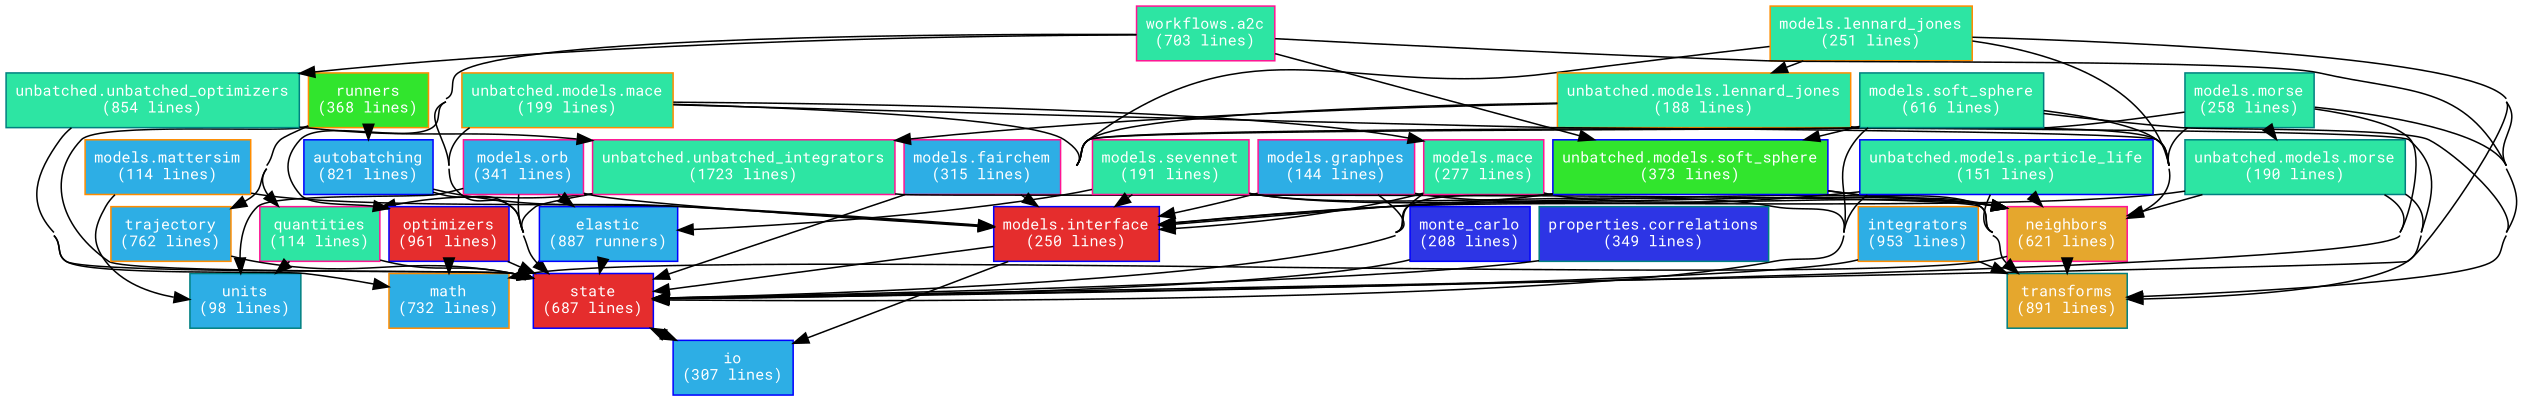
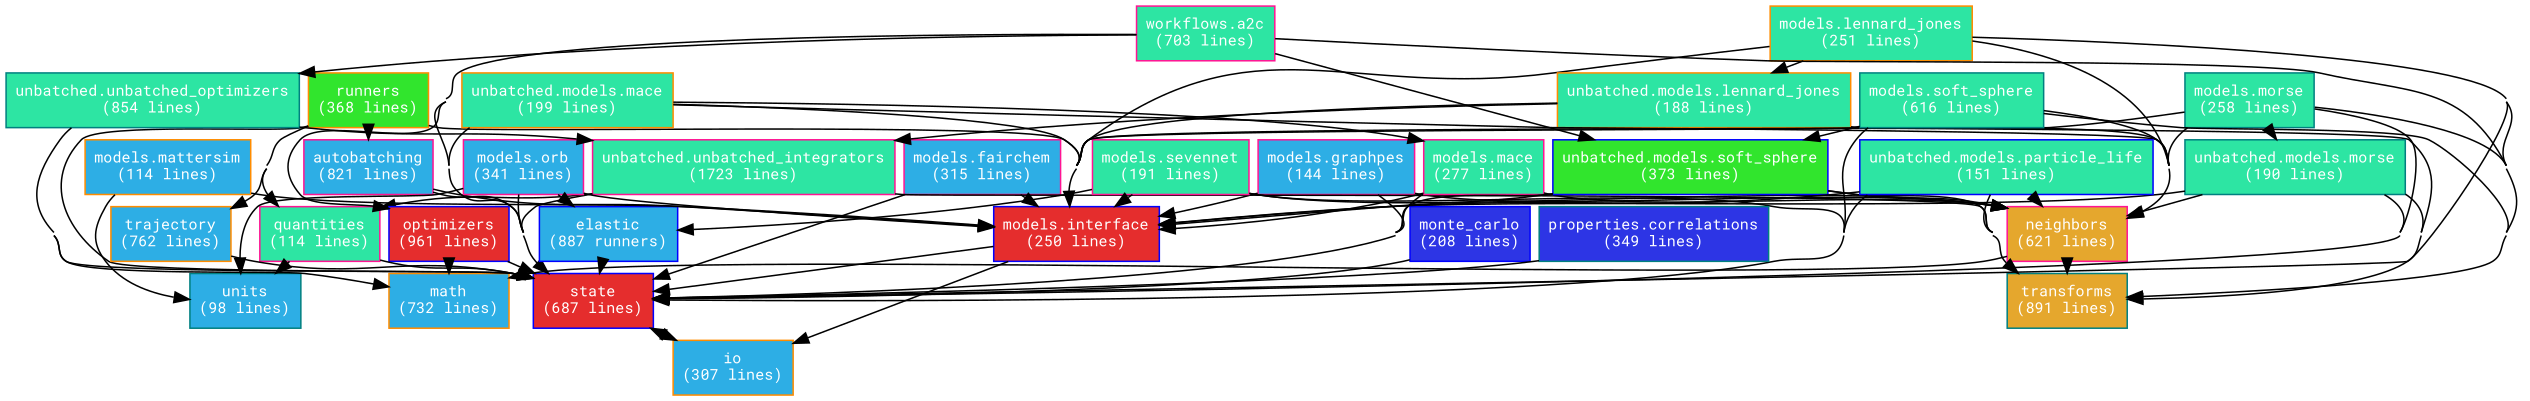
edge "runners (368 lines)" -> "models.interface (250 lines)": added
node "autobatching (821 lines)": color blue -> deeppink
node "integrators (953 lines)": removed
node "io (307 lines)": color blue -> darkorange
